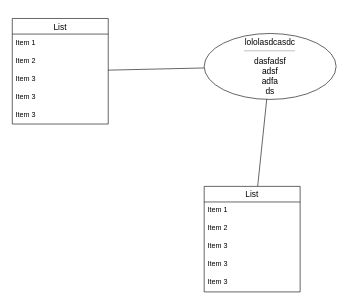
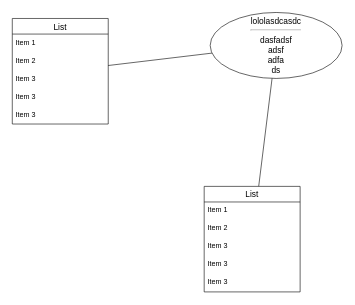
node "lololasdcasdcdasfadsf adsf adfa ds": moved (270, 66) -> (276, 45)
